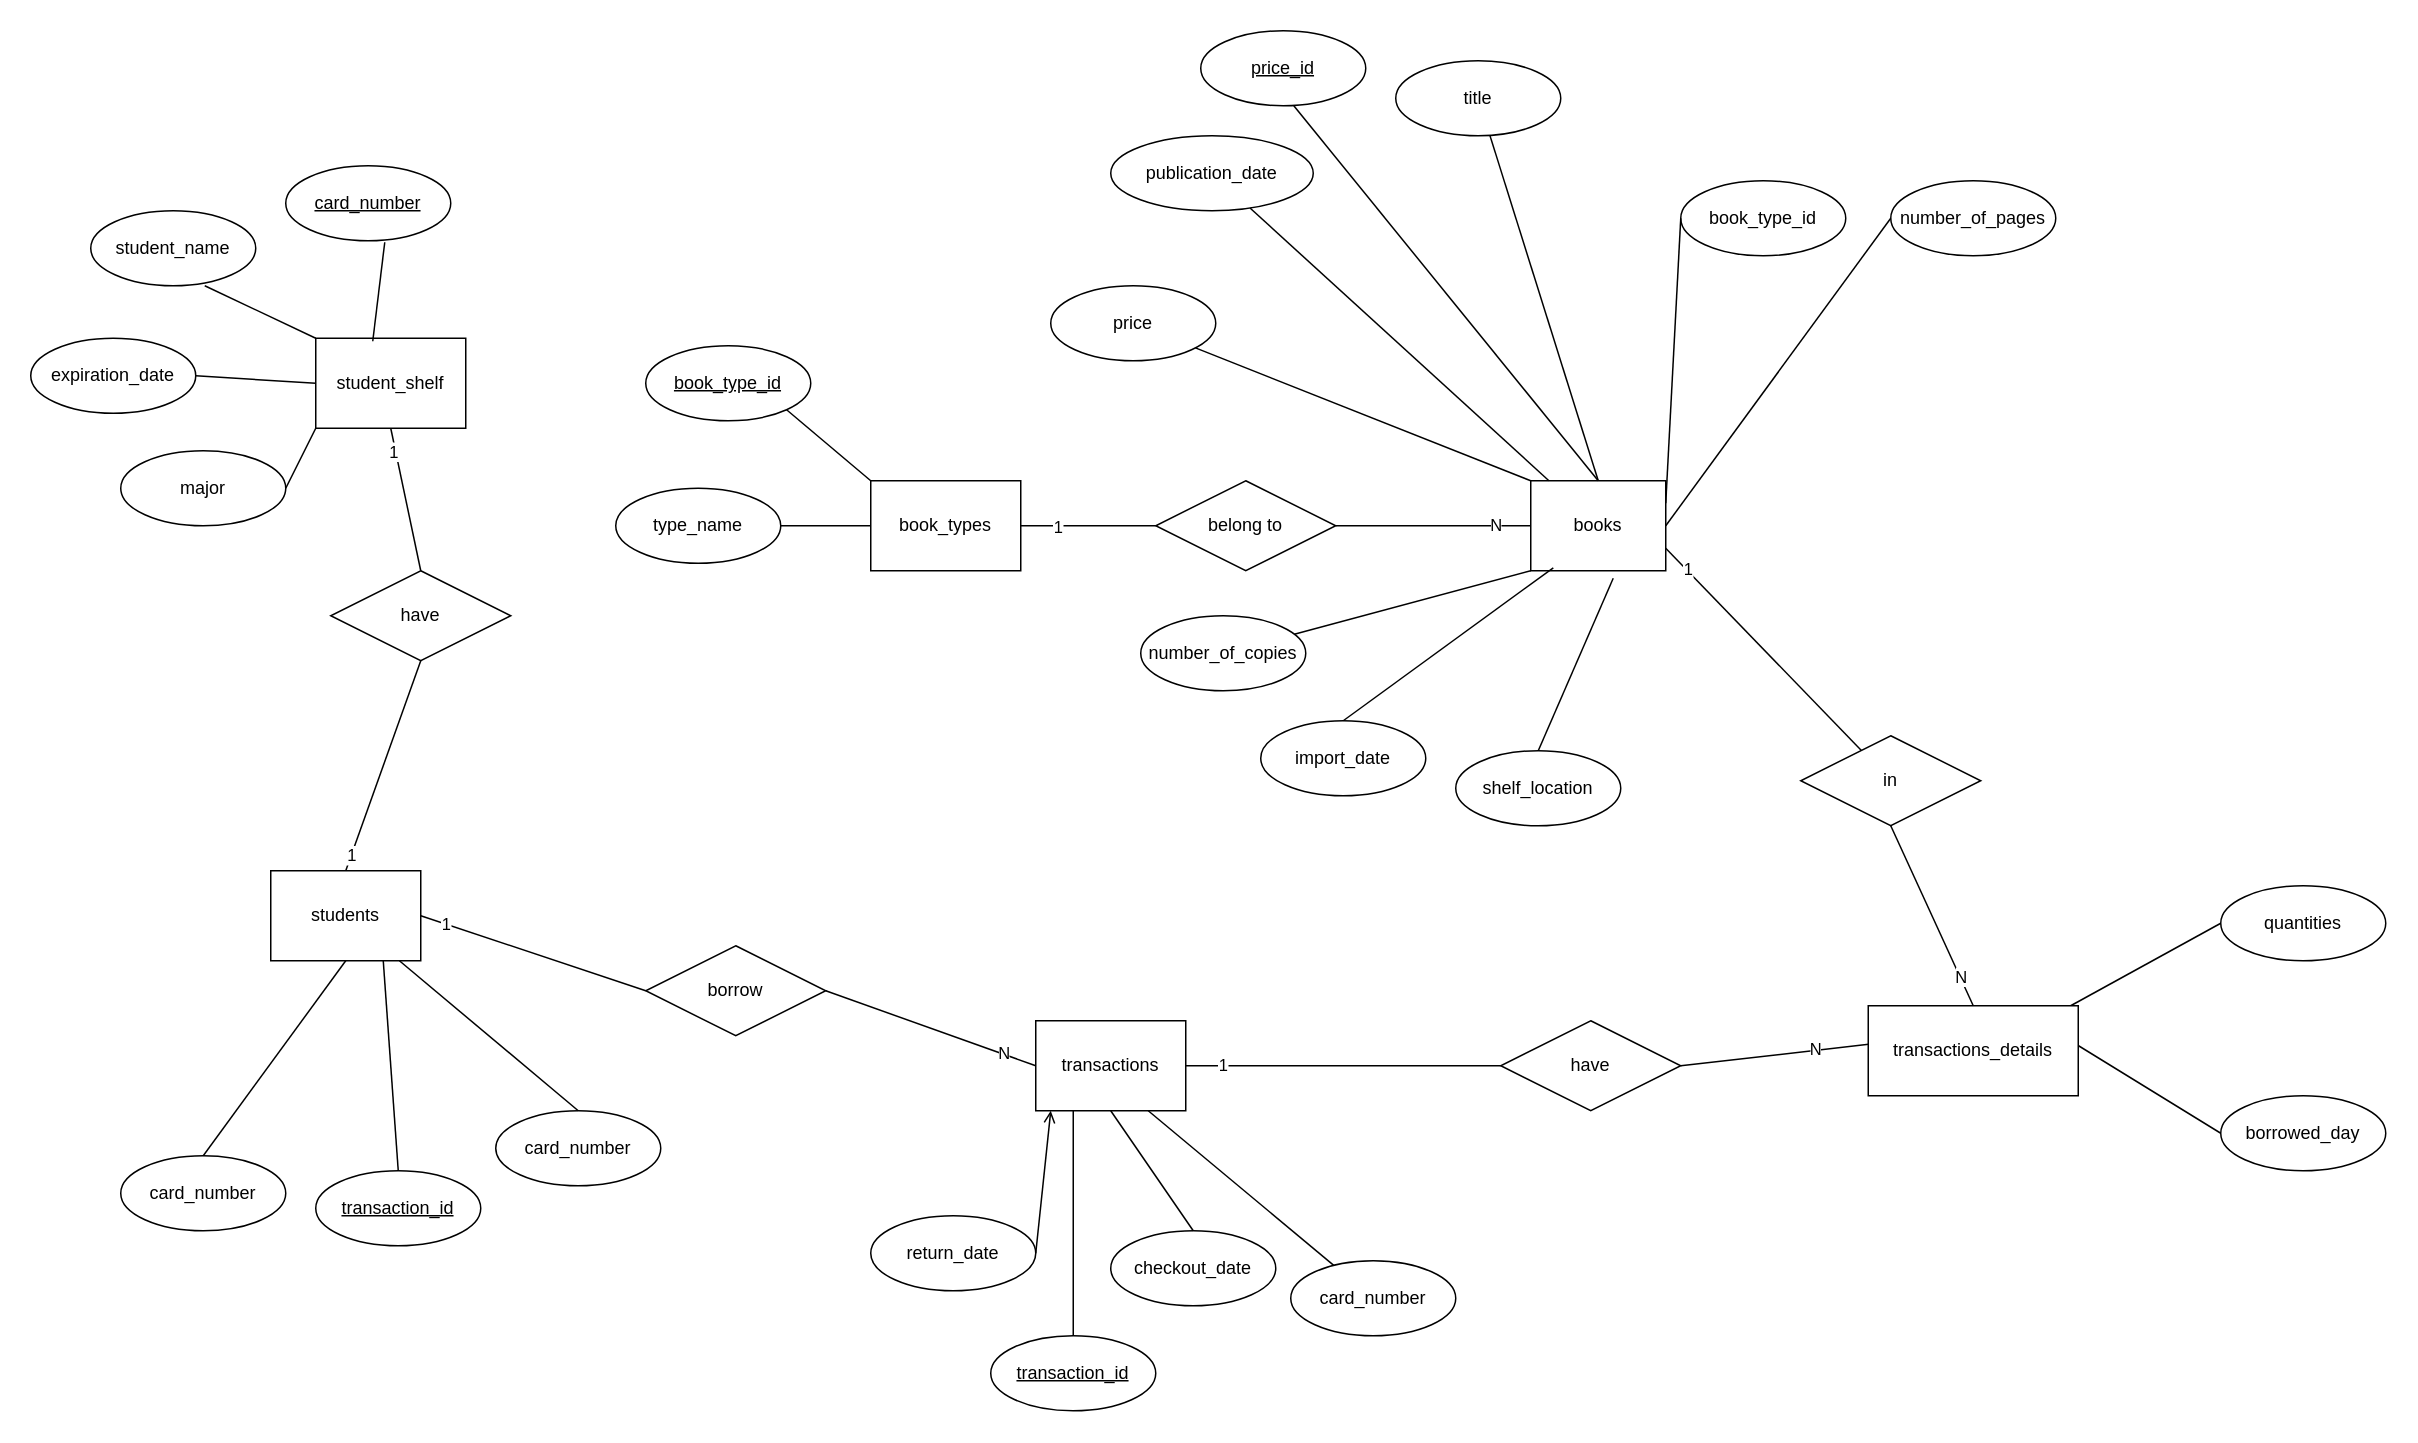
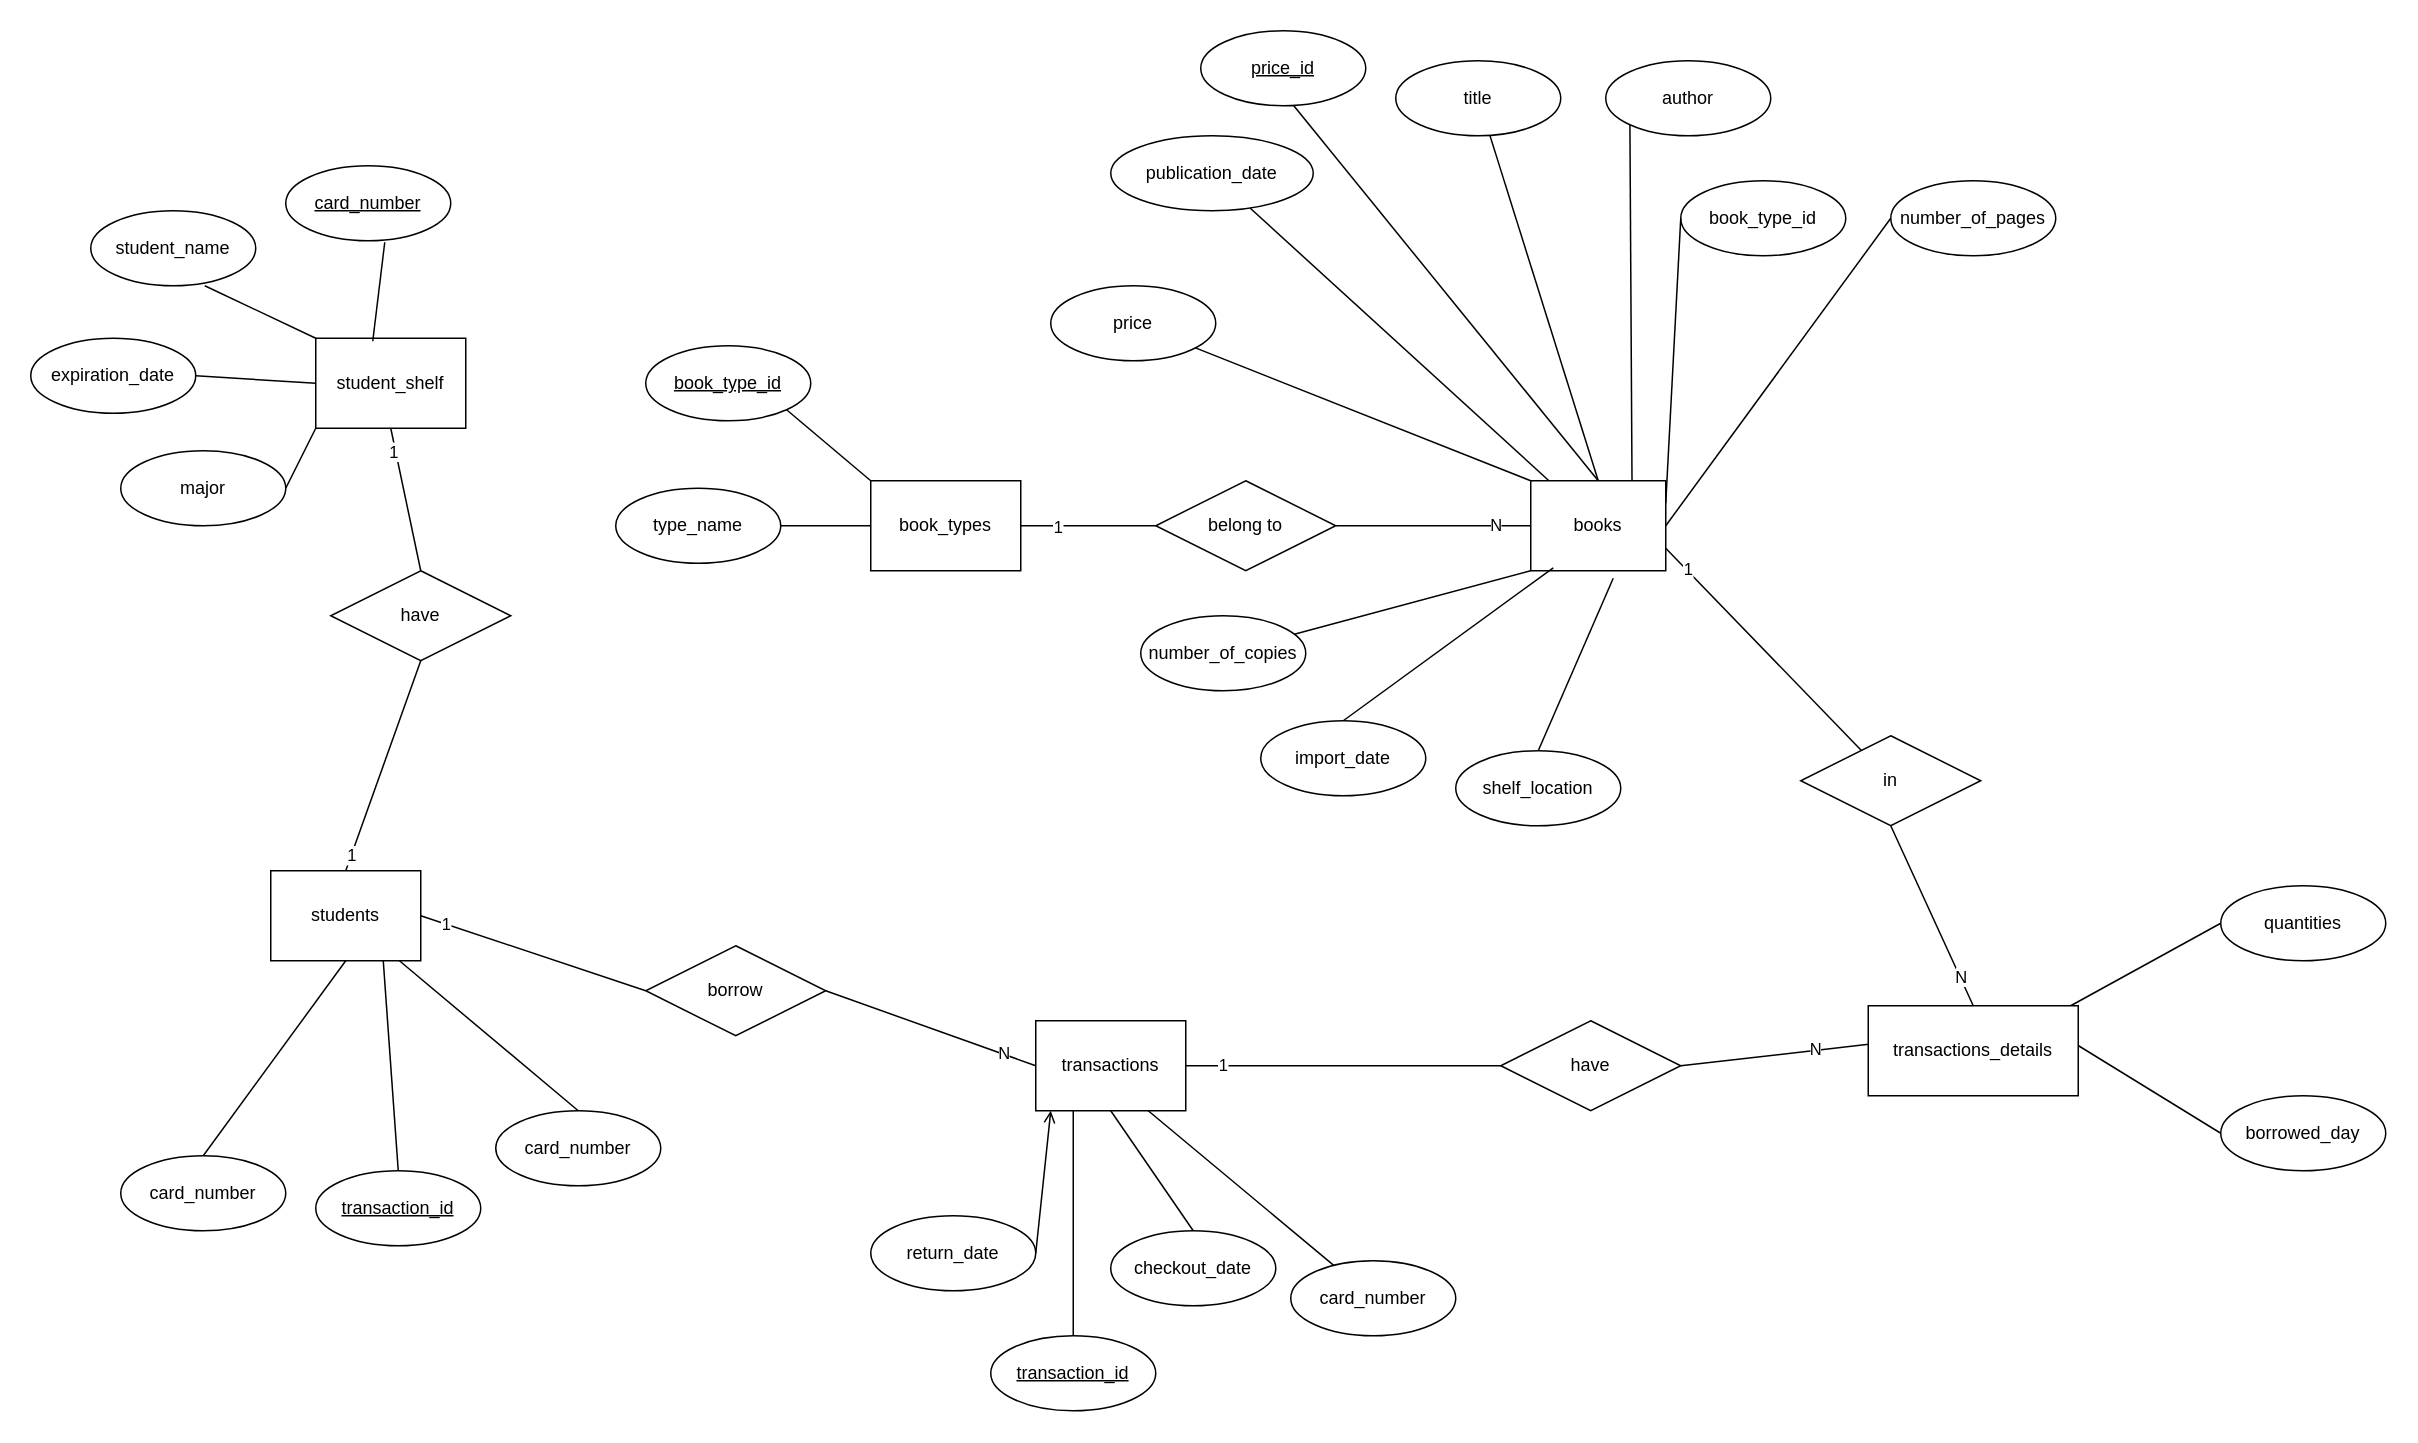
node "author": added
edge "author" -- "books": added
